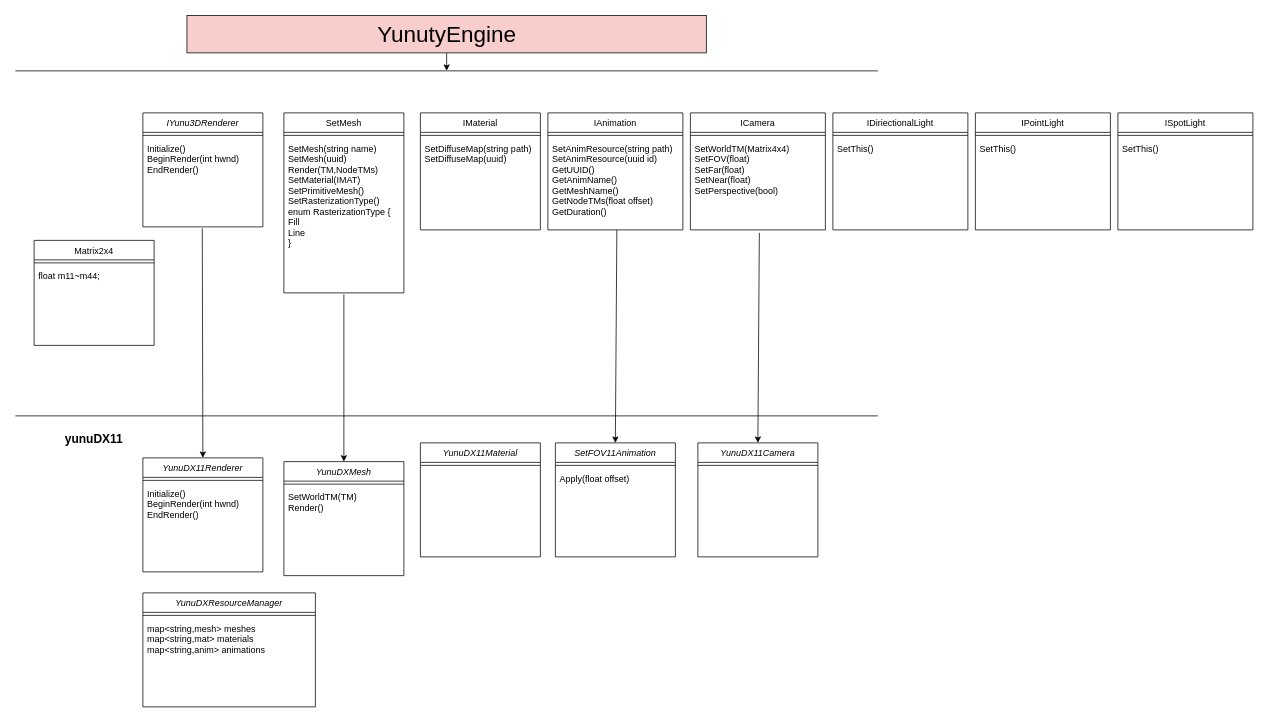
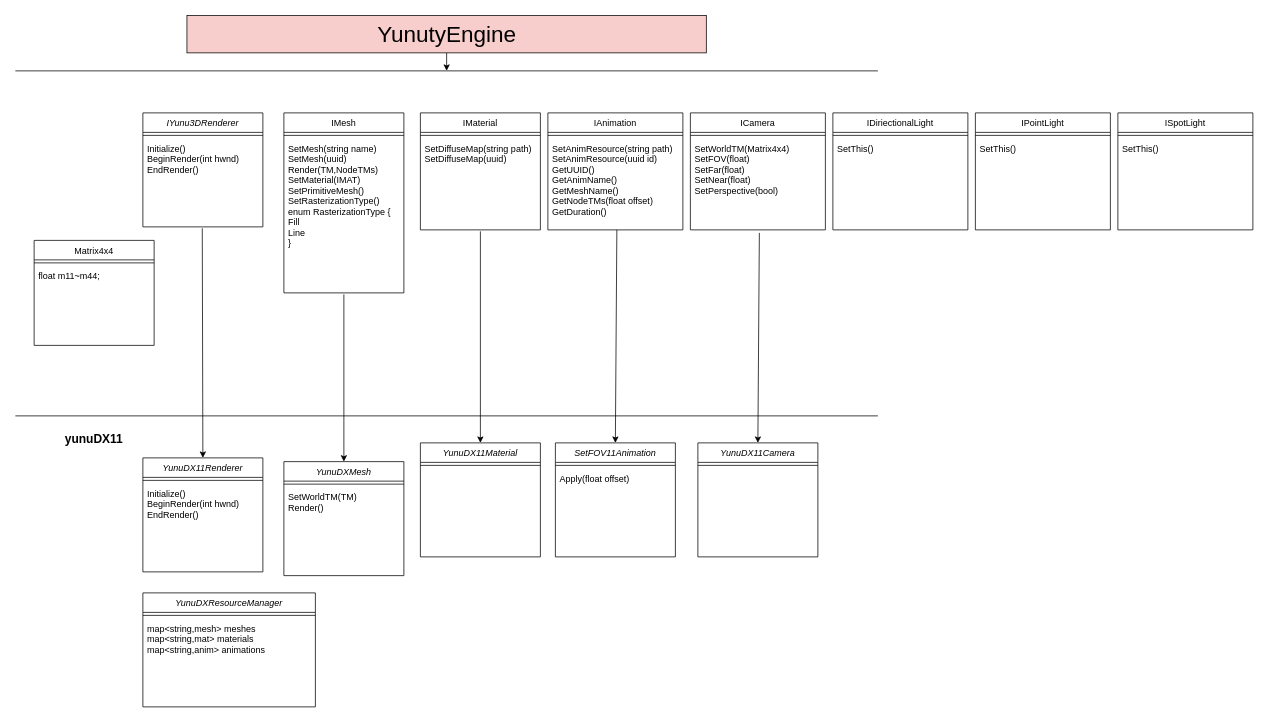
node "SetMesh": label "SetMesh" -> "IMesh"
node "Matrix2x4": label "Matrix2x4" -> "Matrix4x4"
edge "SetDiffuseMap(string path) SetDiffuseMap(uuid)" -> "YunuDX11Material": added
